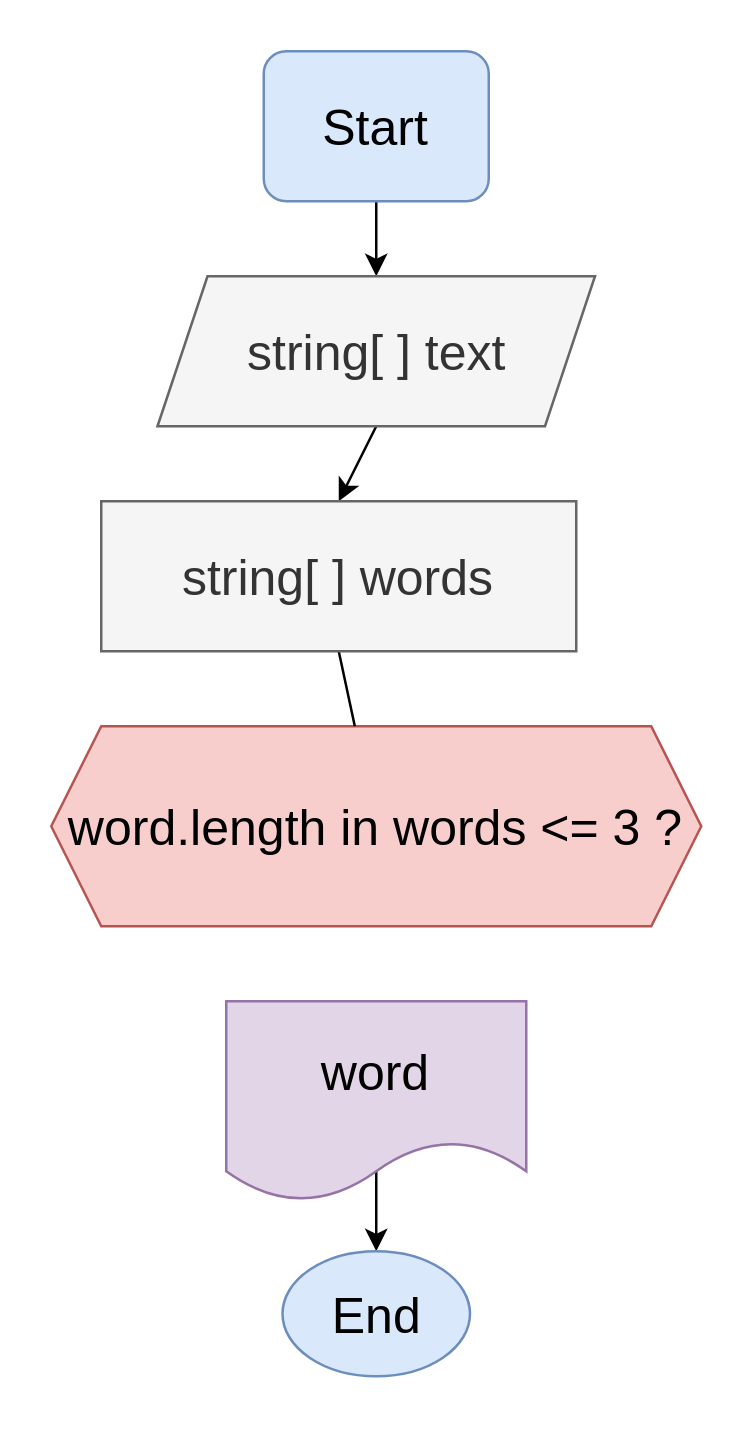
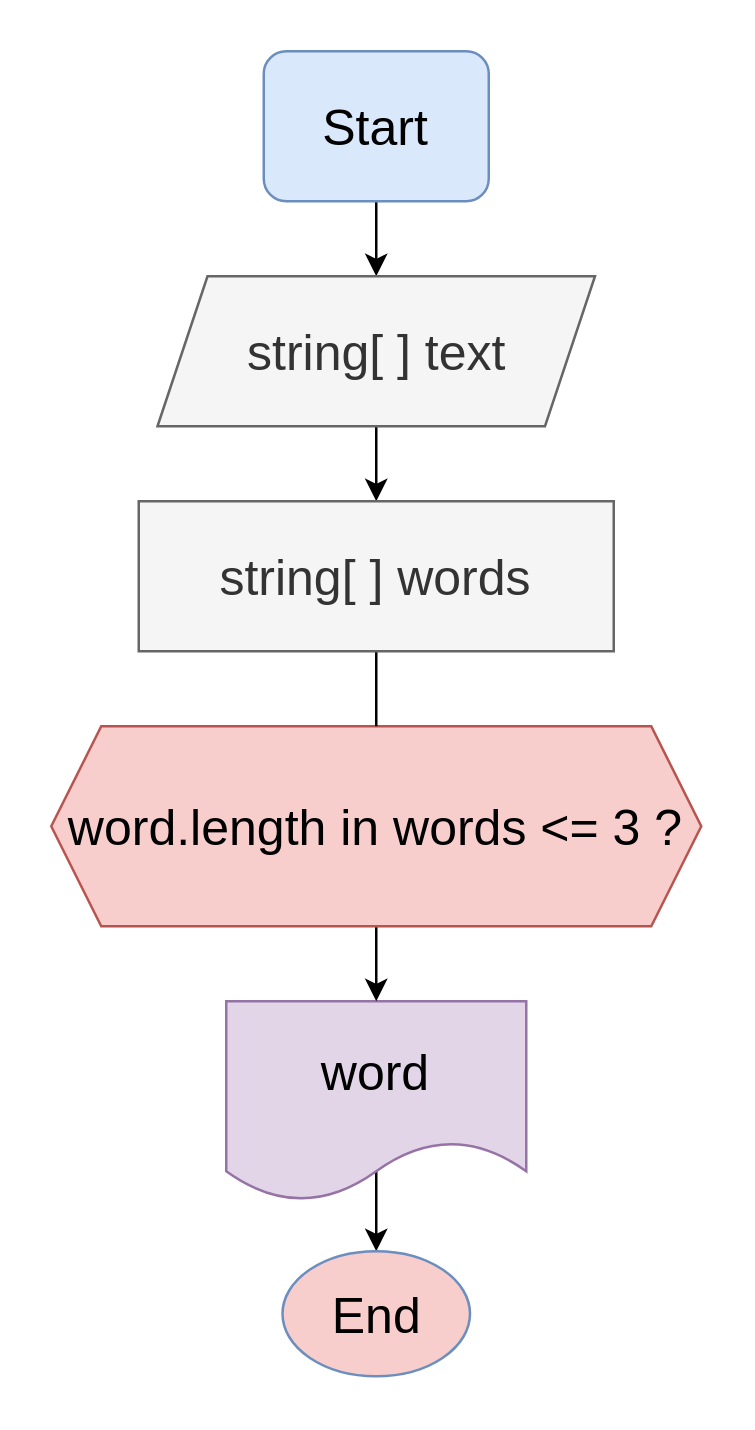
node "string[ ] words": moved (339, 576) -> (376, 576)
edge "word.length in words <= 3 ?" -> "word": added
node "End": fillcolor #dae8fc -> #f8cecc
